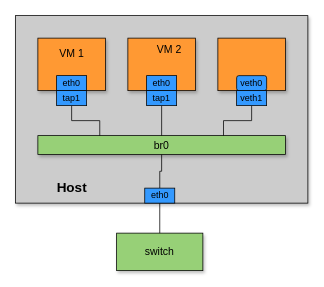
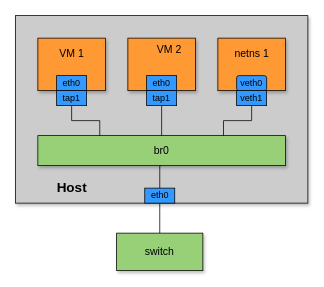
node "netns 1": added
node "br0": size 248x19 -> 248x30
